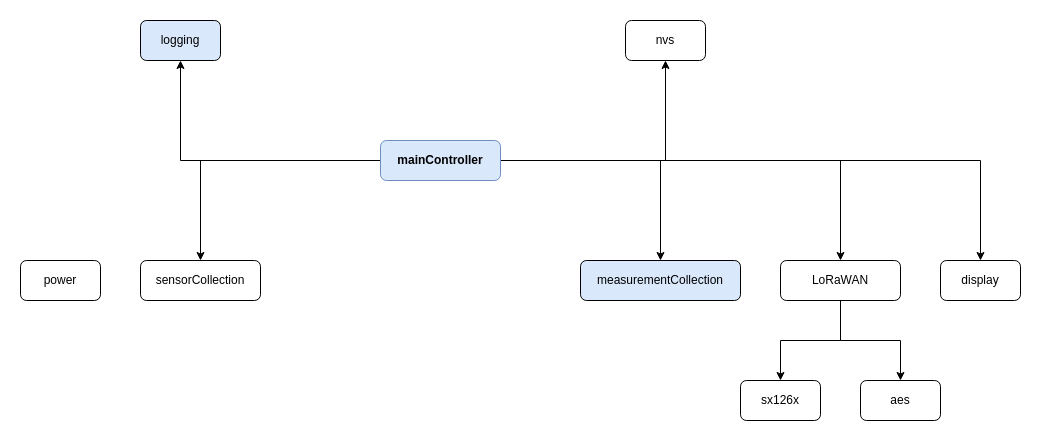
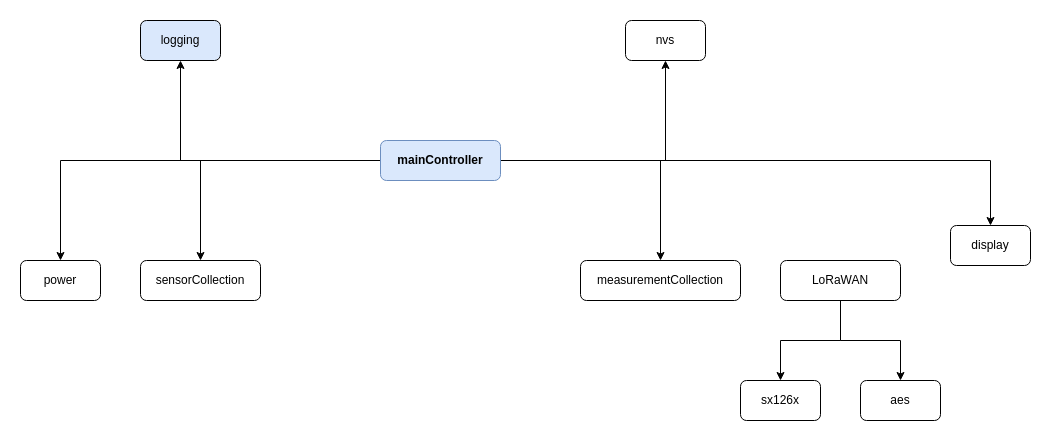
edge "mainController" -> "LoRaWAN": now "mainController" -> "power"
node "measurementCollection": fillcolor #dae8fc -> #ffffff
node "display": moved (981, 281) -> (991, 246)
